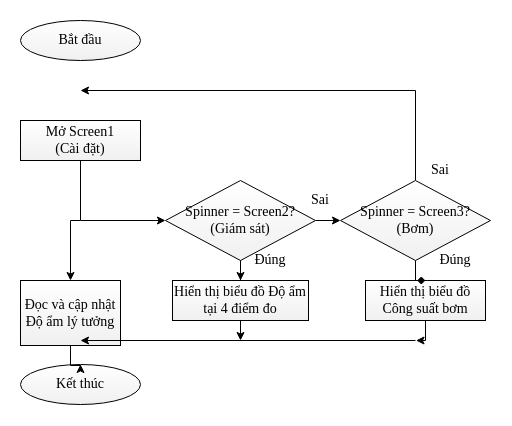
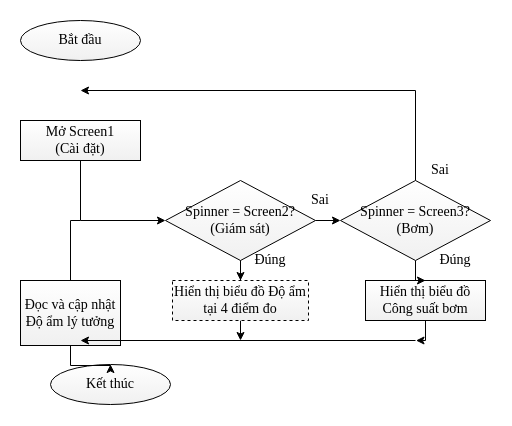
edge "Mở Screen1(Cài đặt)" -> "Đọc và cập nhậtĐộ ẩm lý tưởng": arrowhead classic -> none
edge "Spinner = Screen3?(Bơm)" -> "Hiển thị biểu đồCông suất bơm": arrowhead diamond -> classic
node "Hiển thị biểu đồ Độ ẩmtại 4 điểm đo": style solid -> dashed
node "Kết thúc": moved (81, 385) -> (111, 385)
